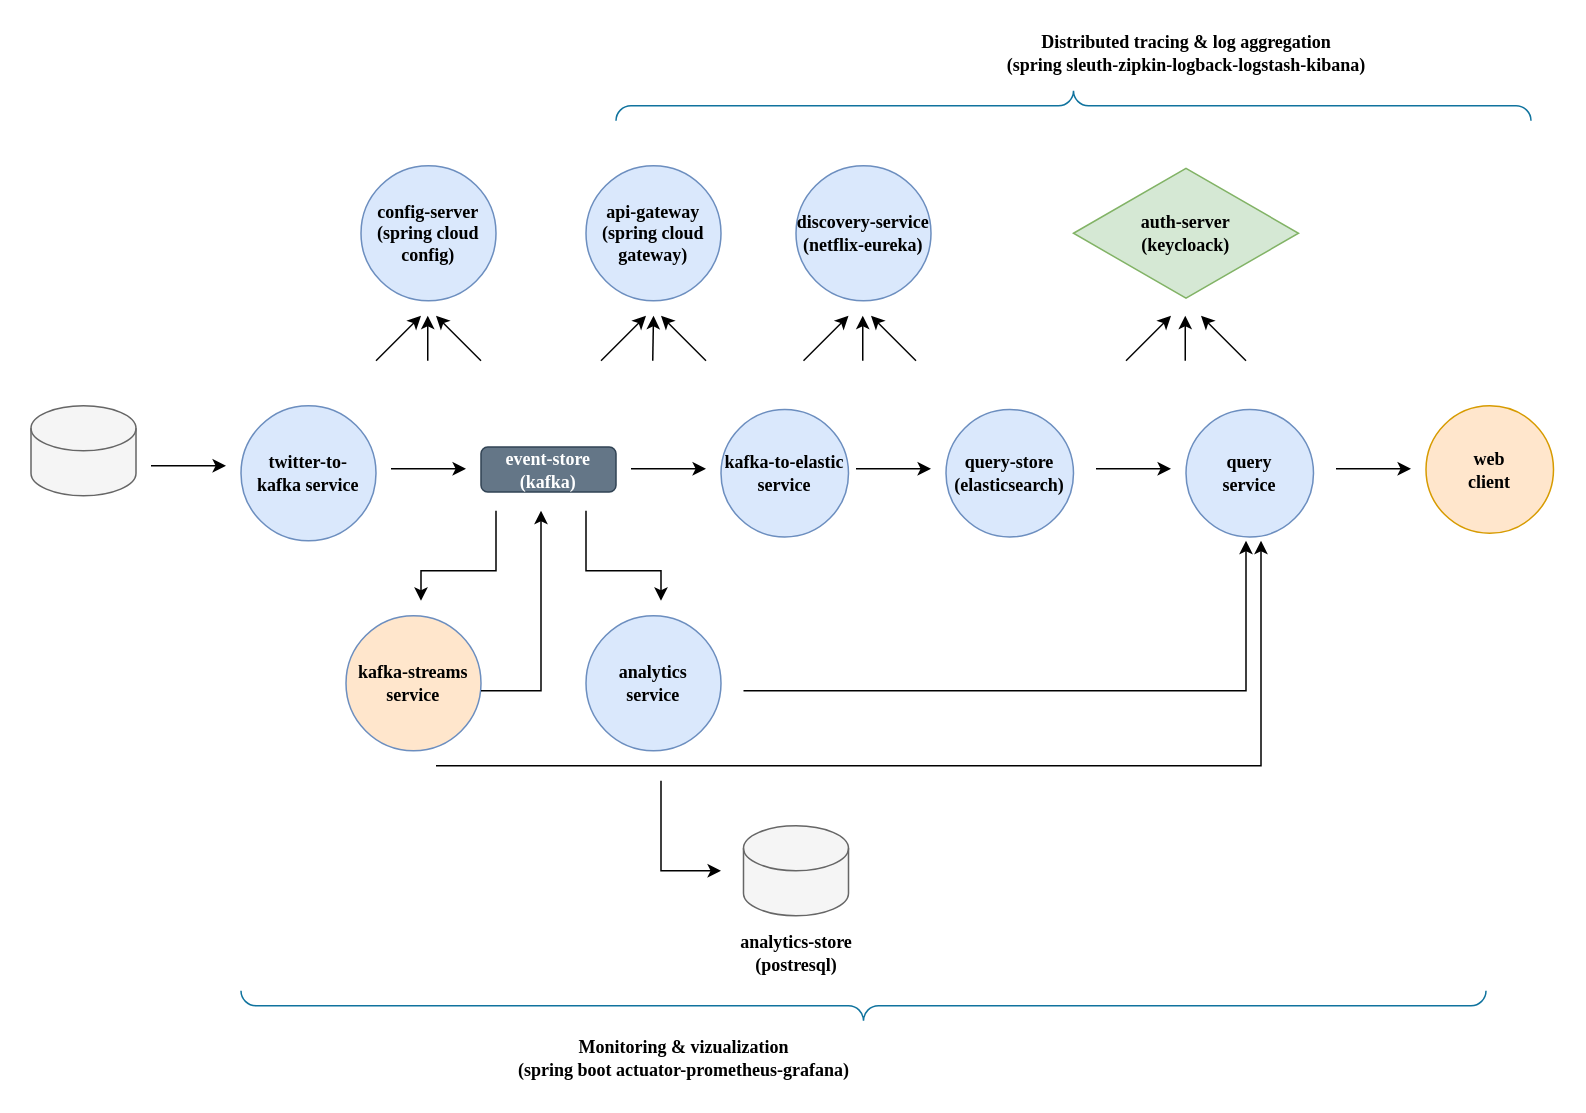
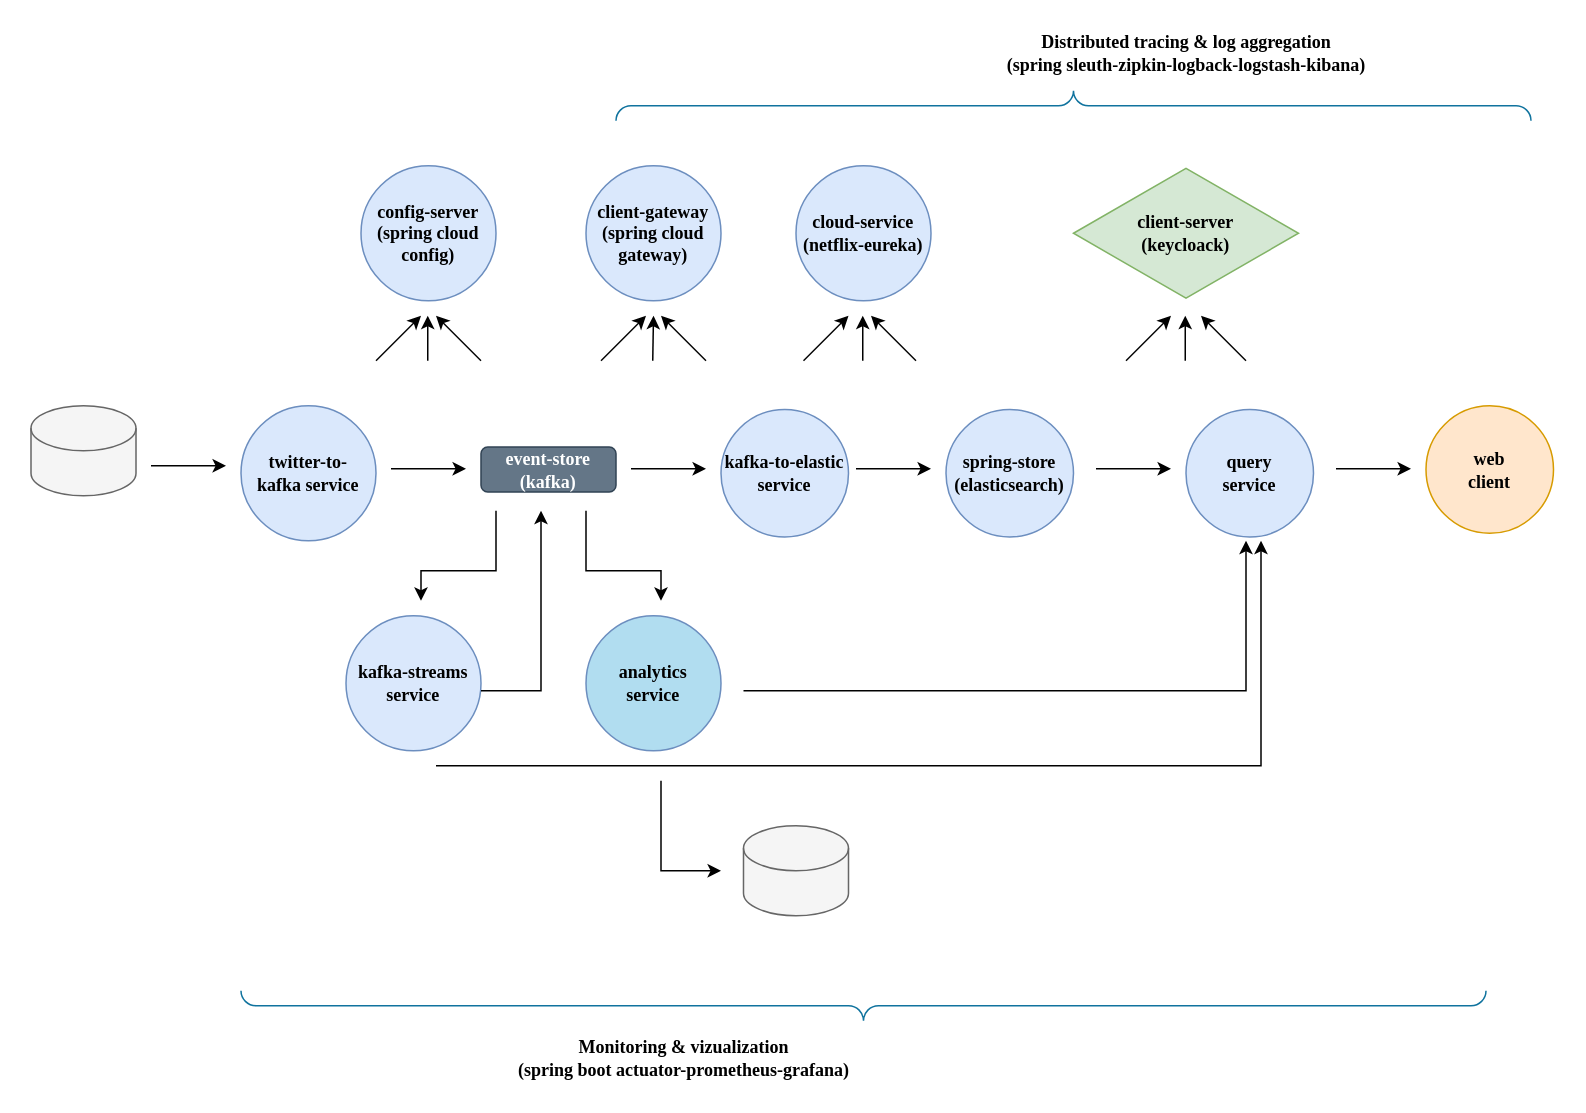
node "api-gateway (spring cloud gateway)": label "api-gateway (spring cloud gateway)" -> "client-gateway (spring cloud gateway)"
node "discovery-service (netflix-eureka)": label "discovery-service (netflix-eureka)" -> "cloud-service (netflix-eureka)"
node "auth-server (keycloack)": label "auth-server (keycloack)" -> "client-server (keycloack)"
node "query-store (elasticsearch)": label "query-store (elasticsearch)" -> "spring-store (elasticsearch)"
node "kafka-streams service": fillcolor #ffe6cc -> #dae8fc
node "analytics service": fillcolor #dae8fc -> #b1ddf0
node "analytics-store (postresql)": removed
